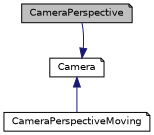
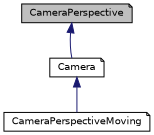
edge "CameraPerspective" -> "Camera": reversed
